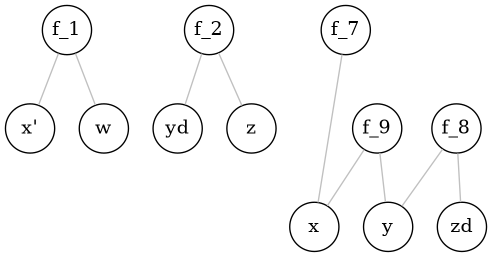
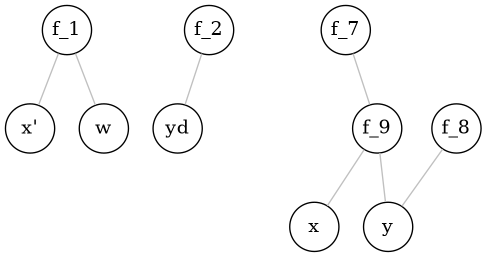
node "z": removed
edge "f_7" -- "x": now "f_7" -- "f_9"
node "zd": removed
